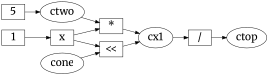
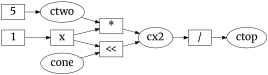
node "cx1": label "cx1" -> "cx2"
